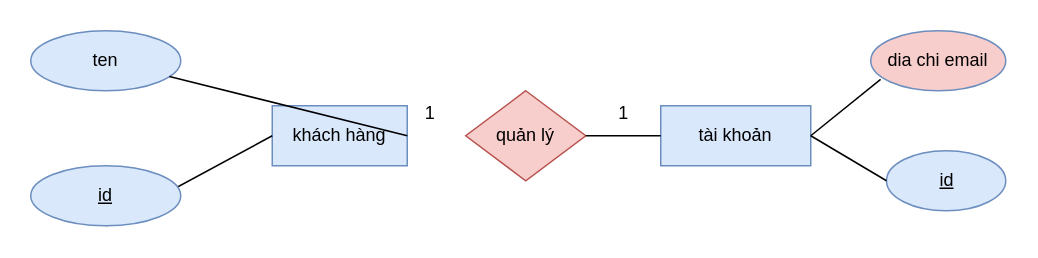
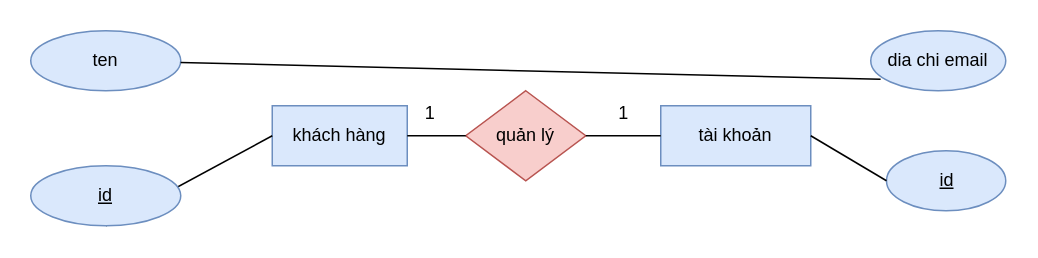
node "dia chi email": fillcolor #f8cecc -> #dae8fc
edge "ten" -- "khách hàng": now "quản lý" -- "khách hàng"
edge "dia chi email" -- "tài khoản": now "dia chi email" -- "ten"
